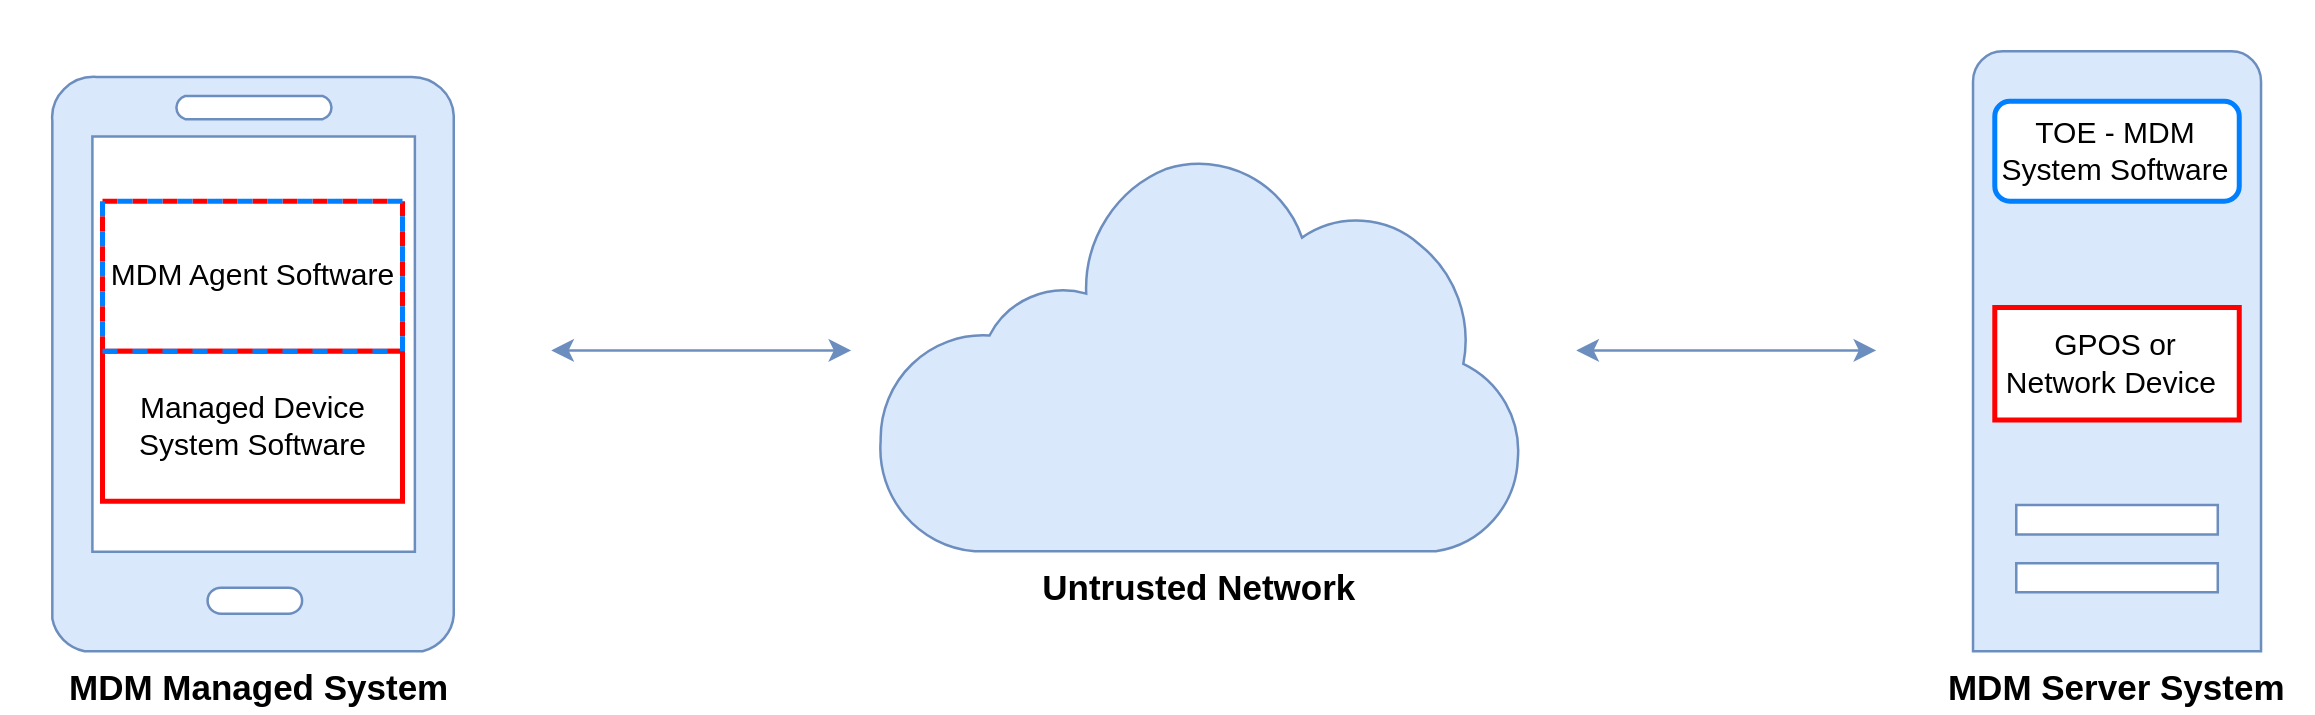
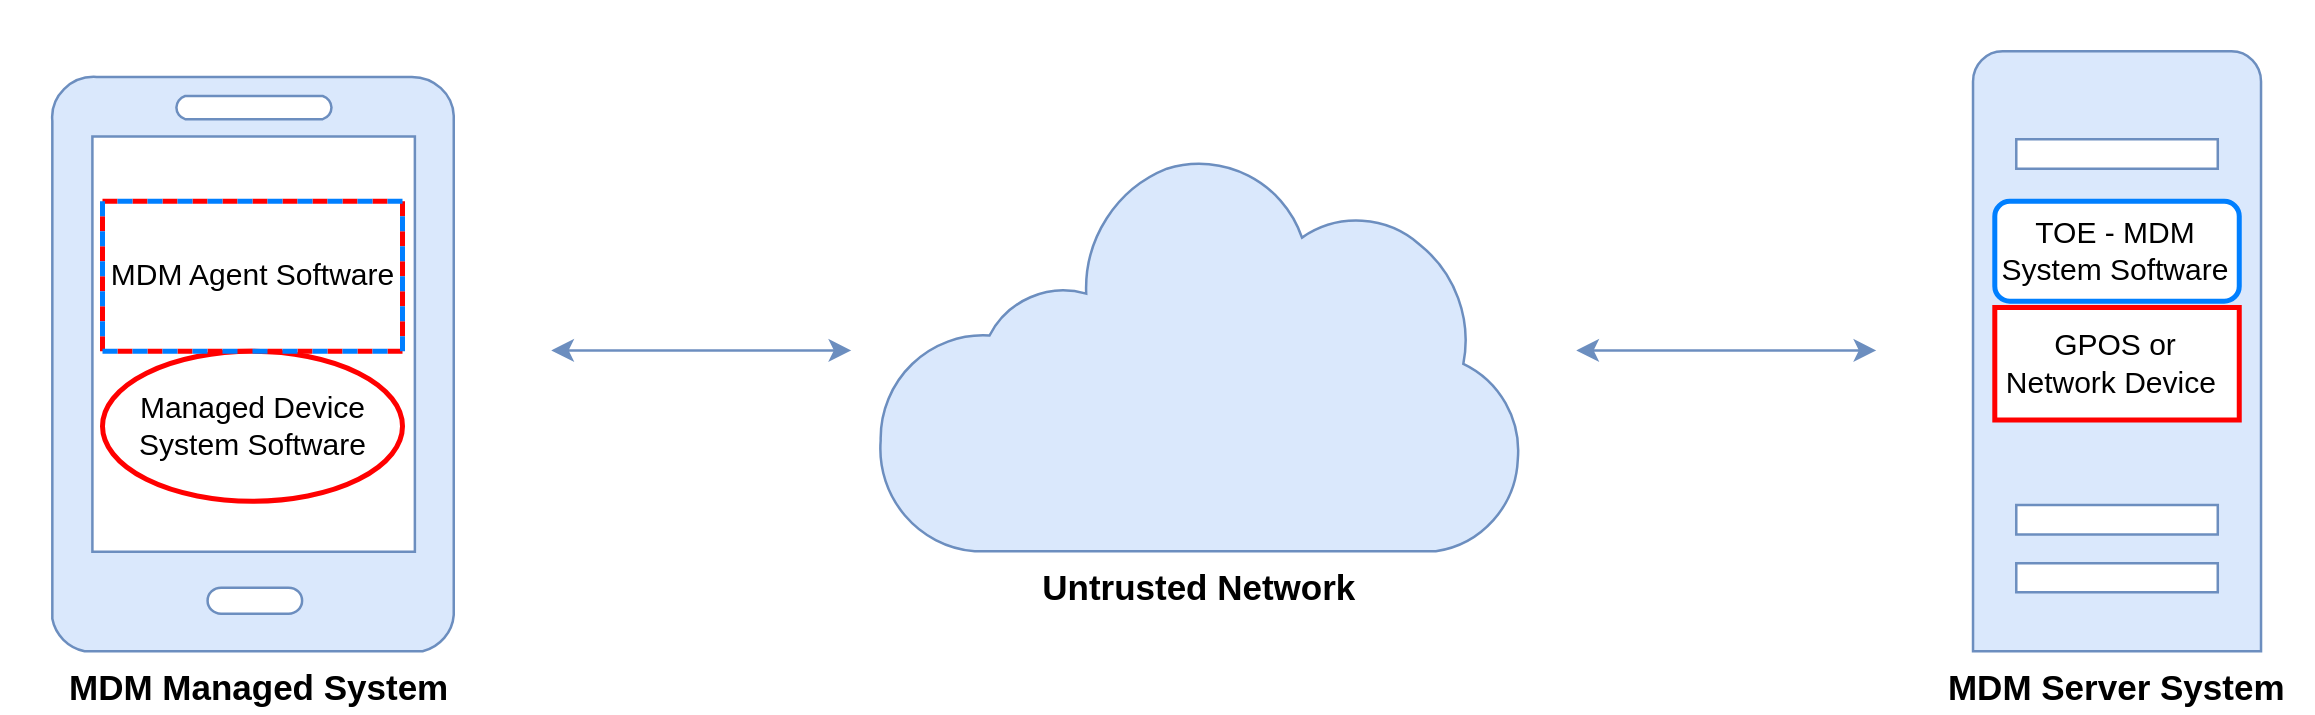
node "TOE - MDM System Software": moved (2117, 151) -> (2117, 251)
node "Managed Device System Software": shape rectangle -> ellipse
